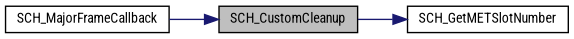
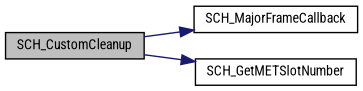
edge "SCH_MajorFrameCallback" -> "SCH_CustomCleanup": reversed
